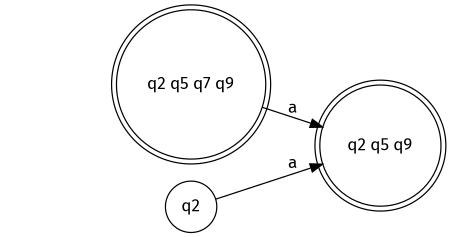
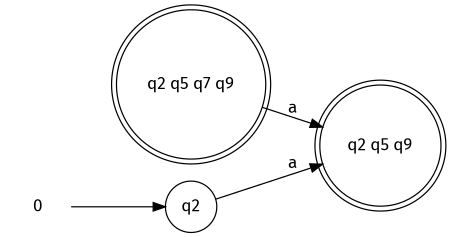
node "0": added
